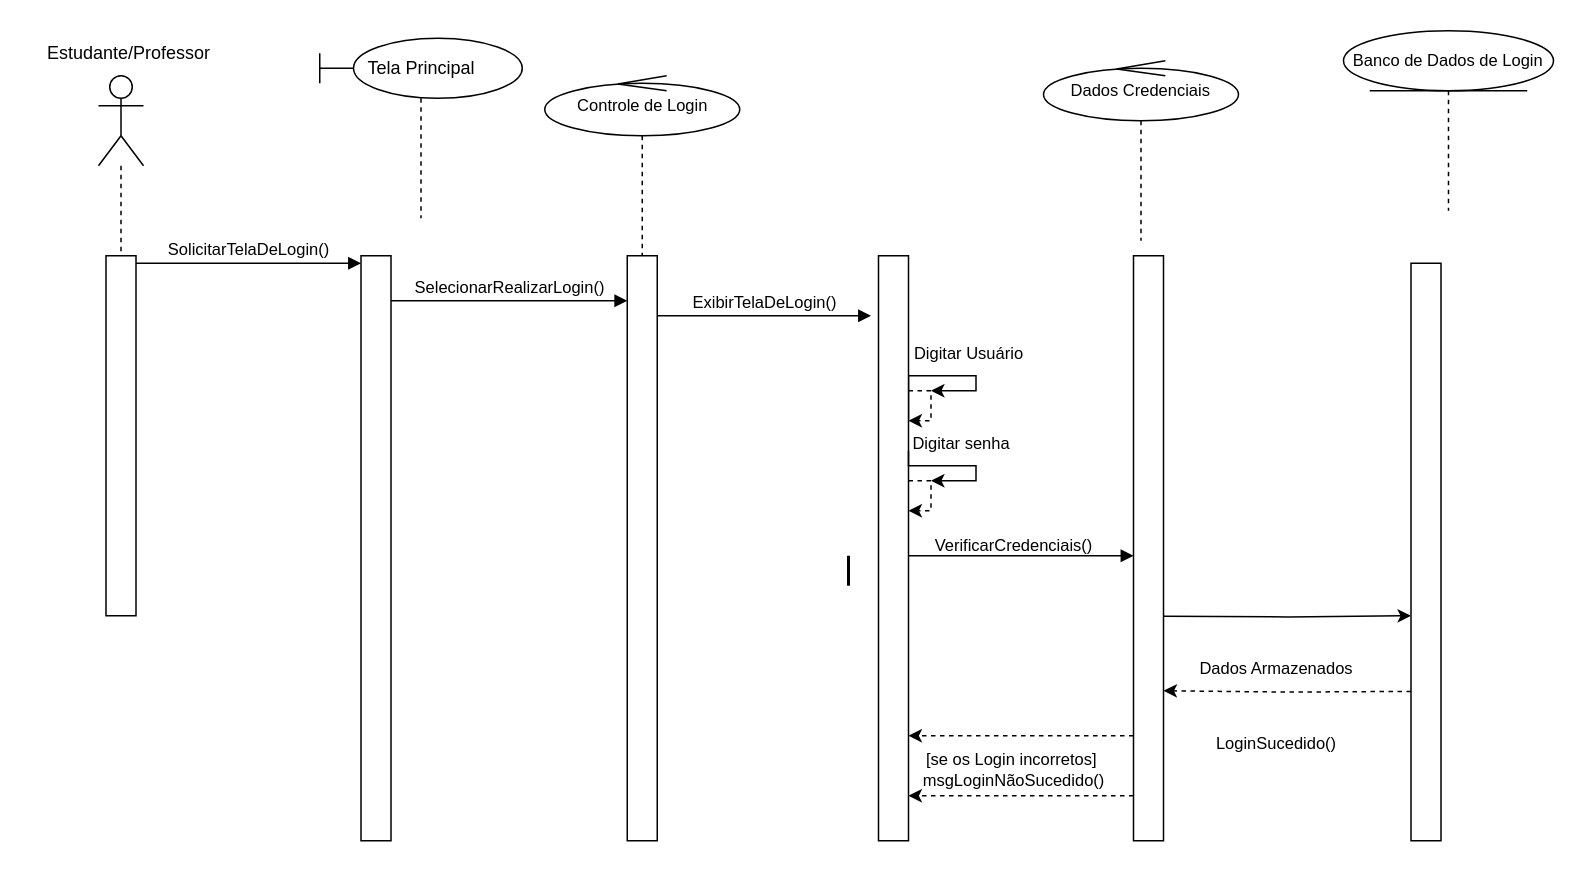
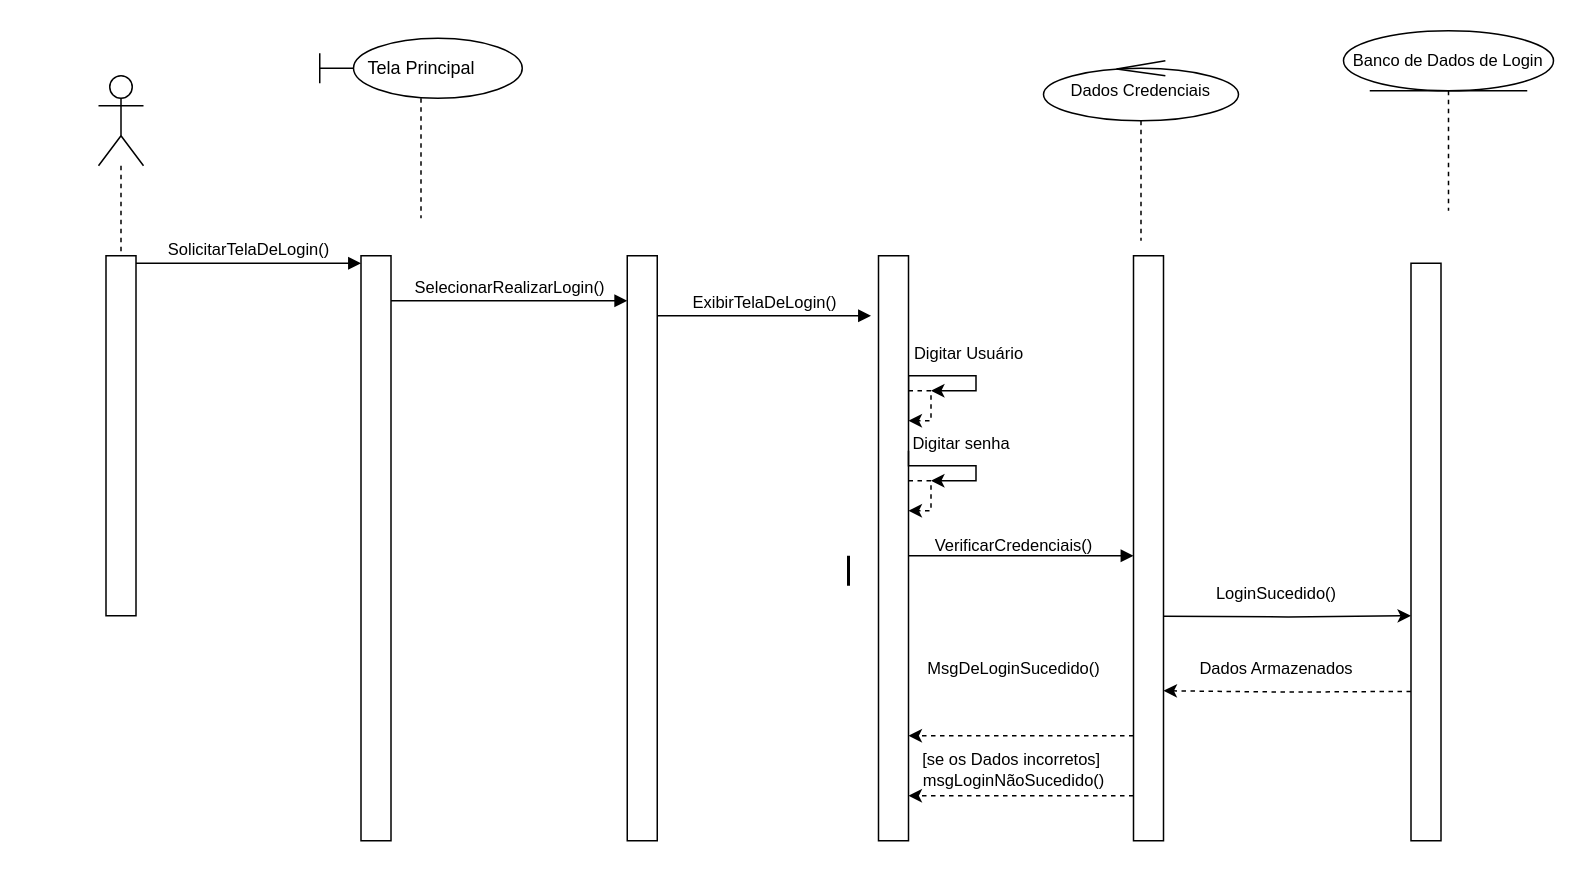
node "Estudante/Professor": removed
node "Controle de Login": removed
node "MsgDeLoginSucedido()": added
node "LoginSucedido()": moved (1276, 743) -> (1276, 593)
node "[se os Login incorretos] msgLoginNãoSucedido()": label "[se os Login incorretos] msgLoginNãoSucedido()" -> "[se os Dados incorretos] msgLoginNãoSucedido()"
